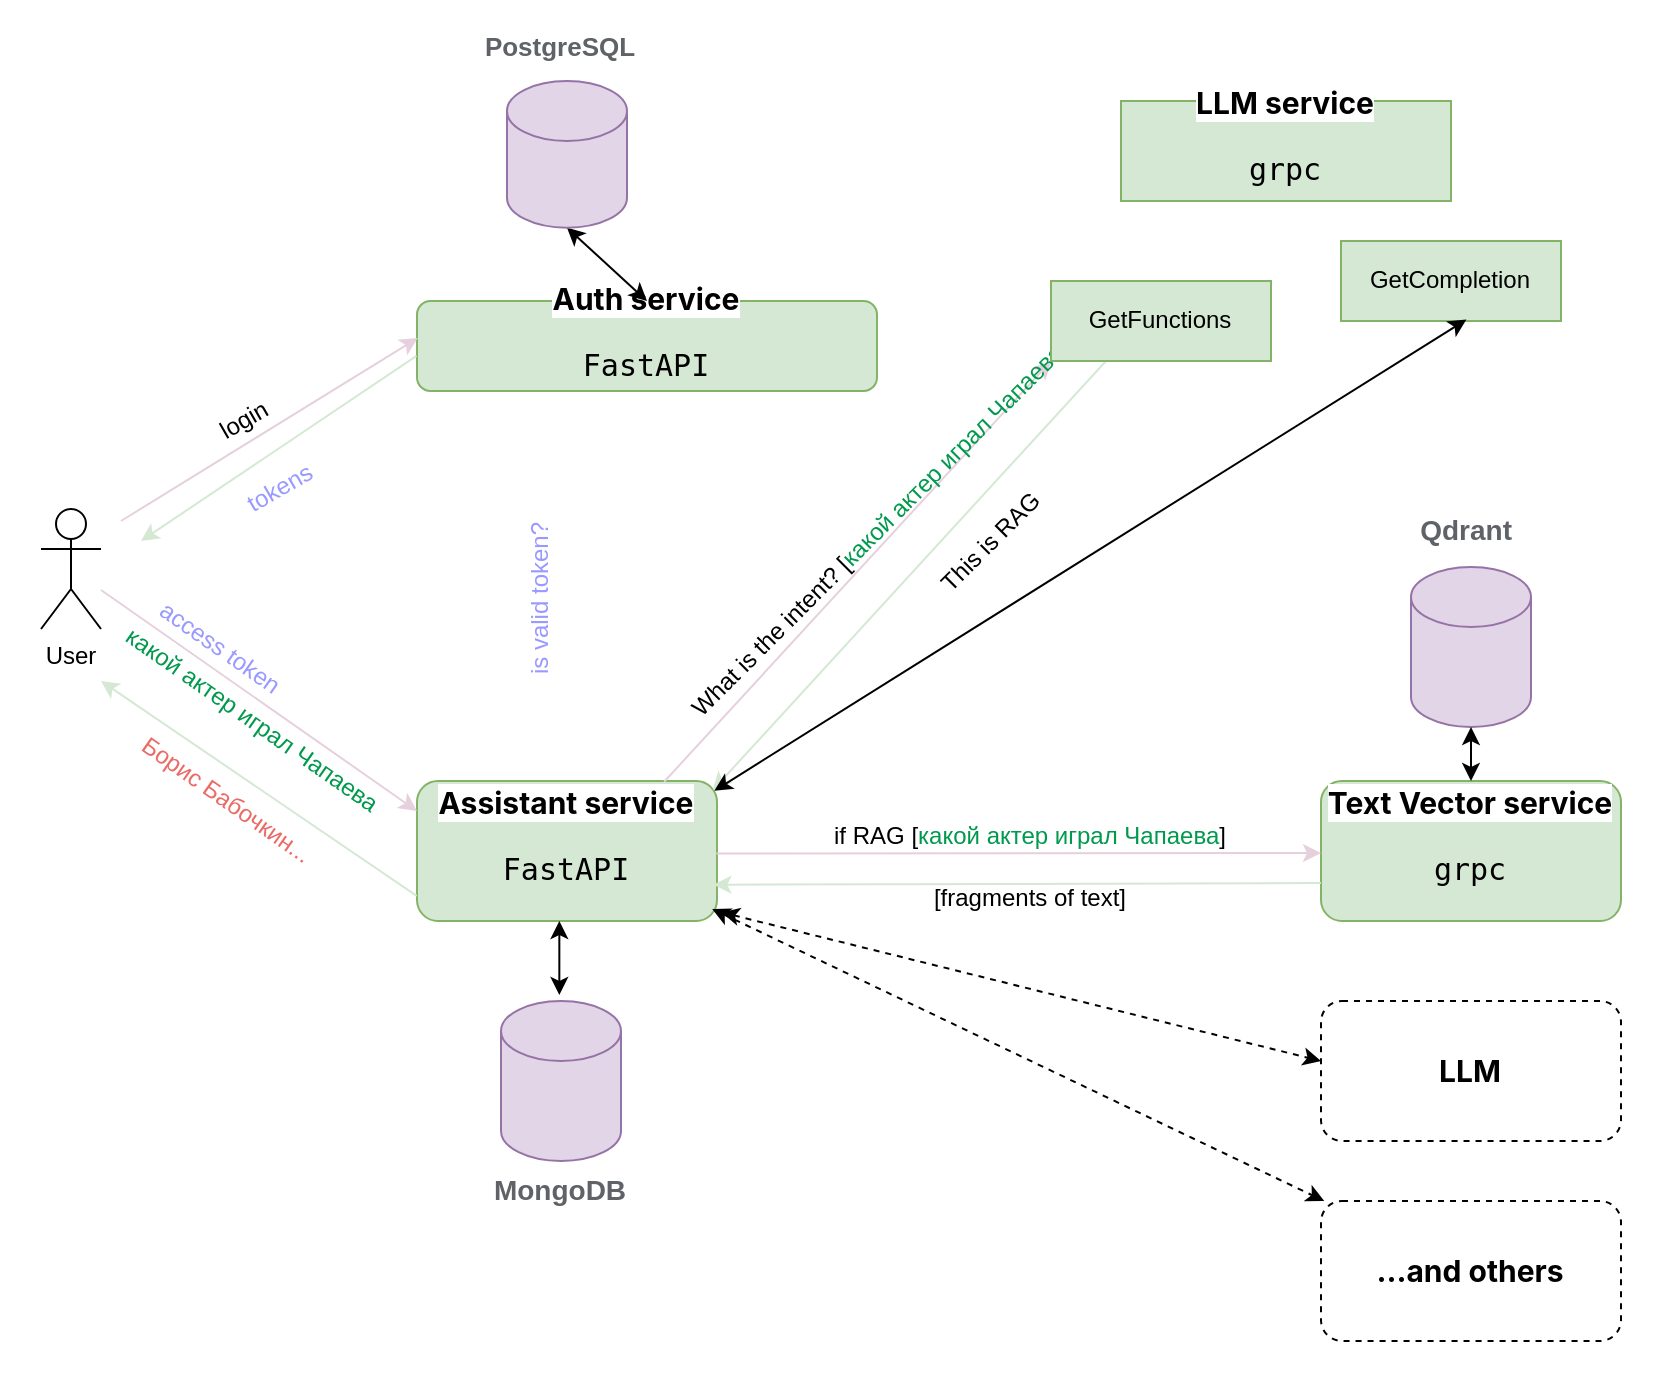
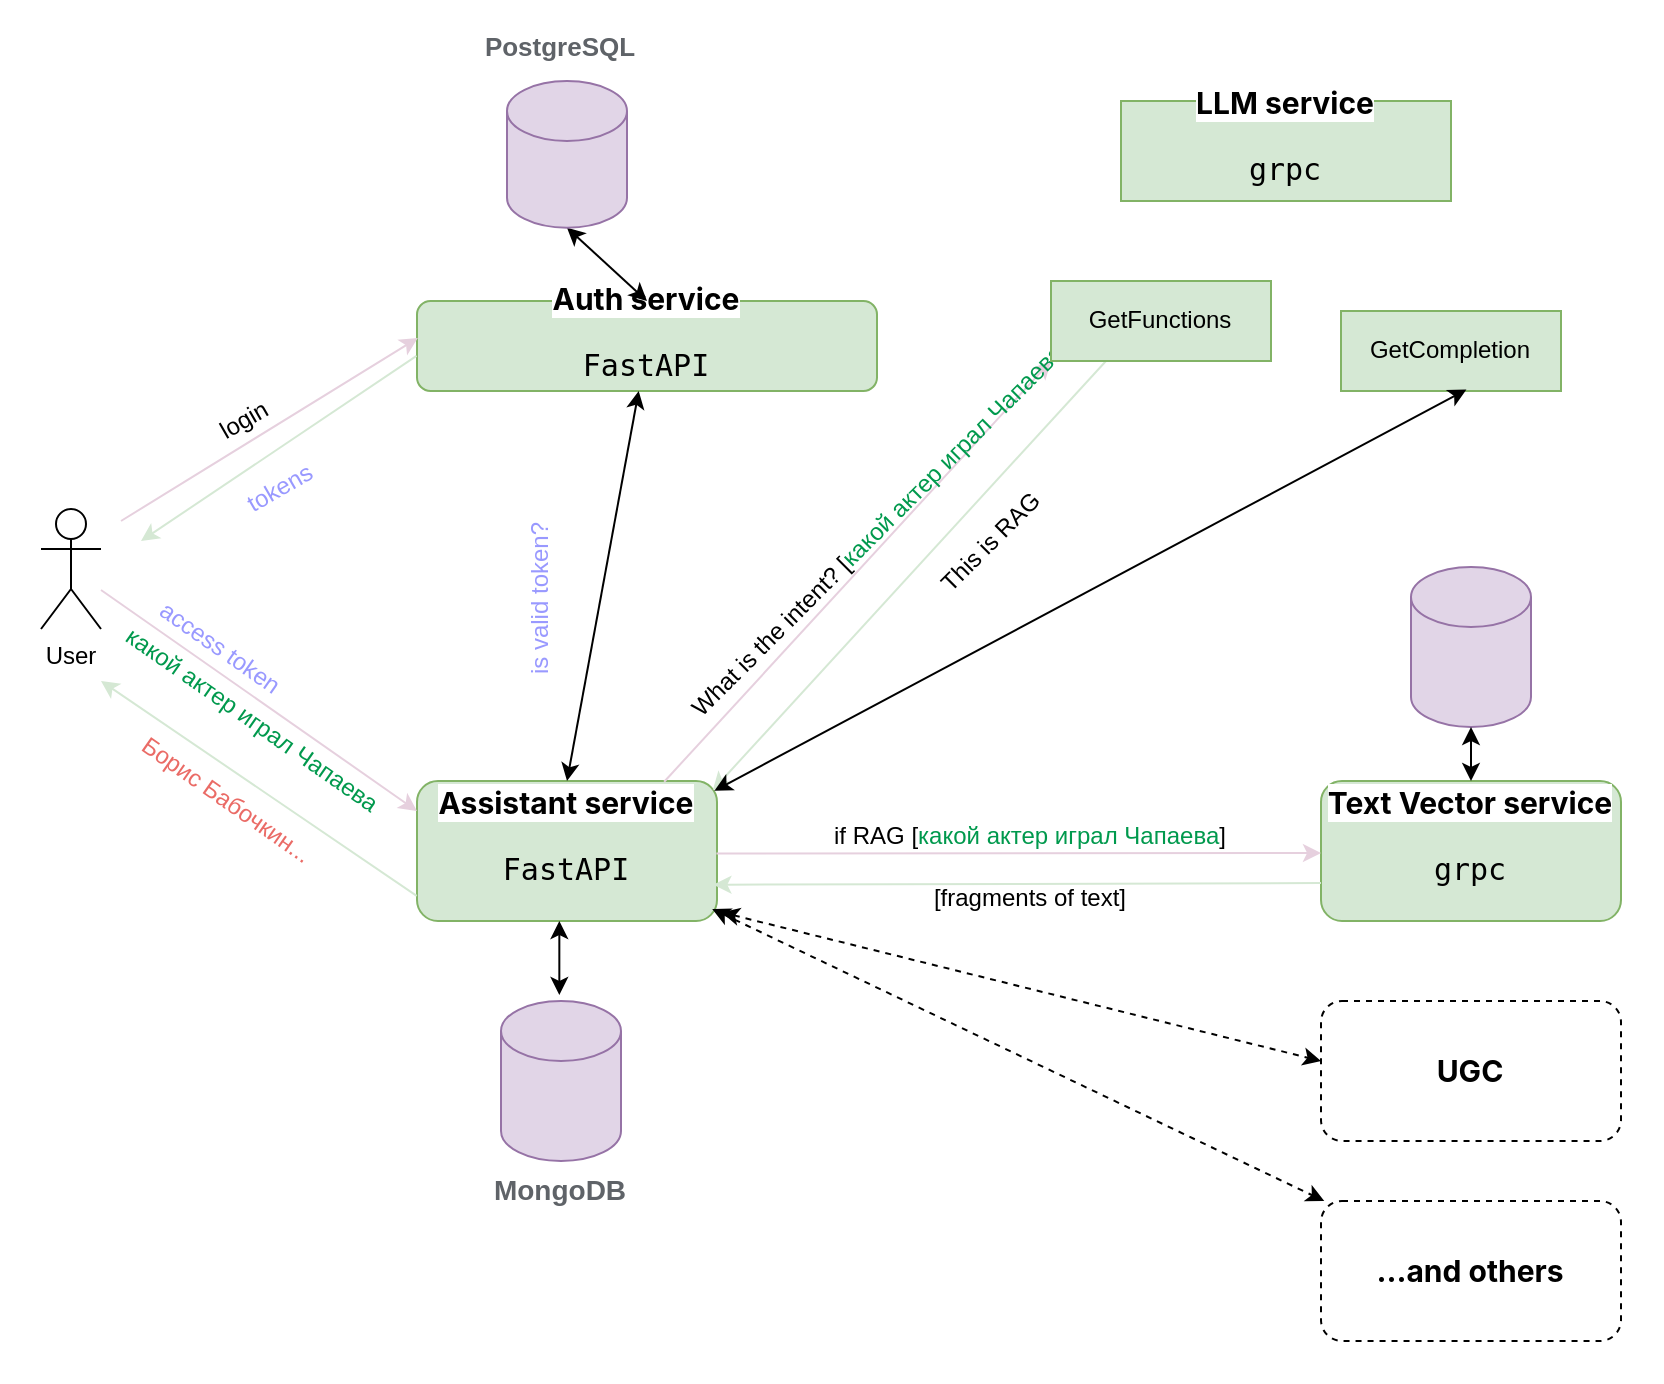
node "GetCompletion": moved (1451, 281) -> (1451, 351)
node "Qdrant": removed
edge "Auth serviceFastAPI" -- "Assistant serviceFastAPI": added
node "LLM": label "LLM" -> "UGC"
